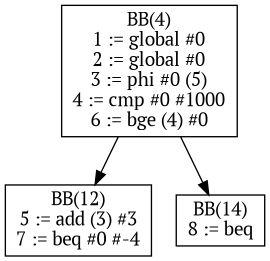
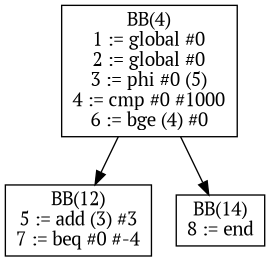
node "BB(14) 8 := beq": label "BB(14) 8 := beq" -> "BB(14) 8 := end"
